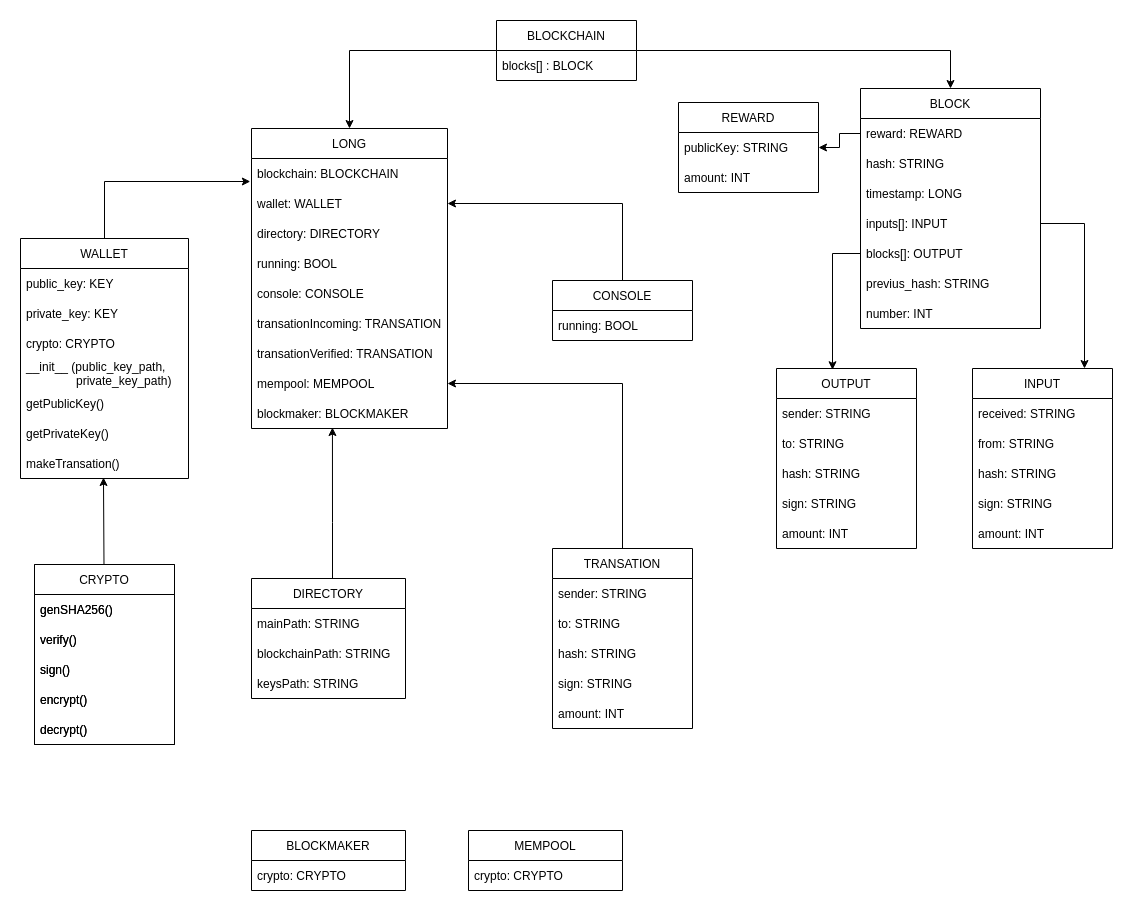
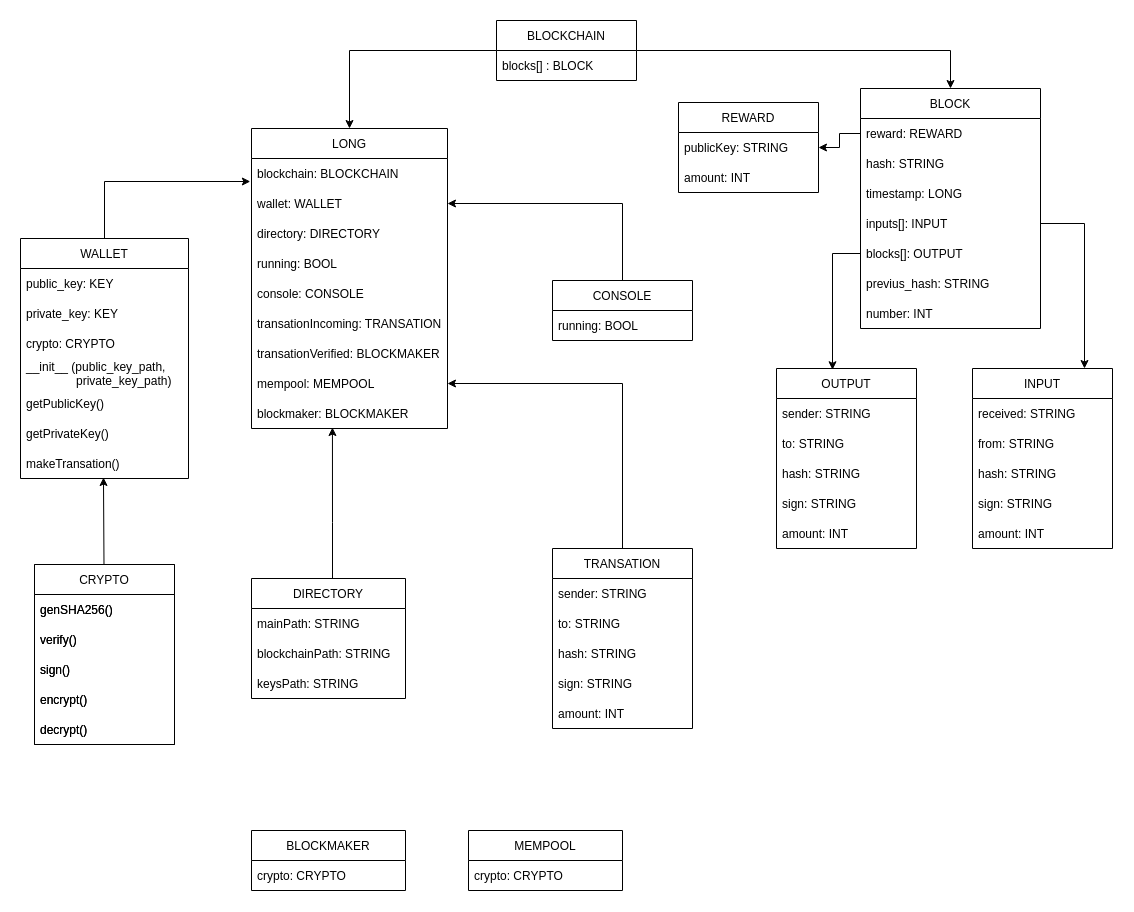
node "transationVerified: TRANSATION": label "transationVerified: TRANSATION" -> "transationVerified: BLOCKMAKER"
